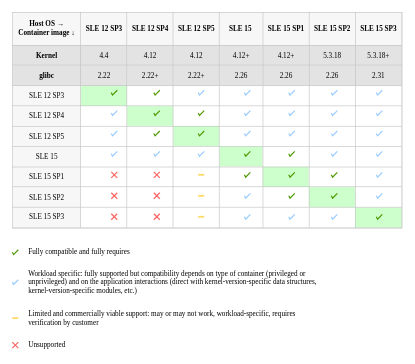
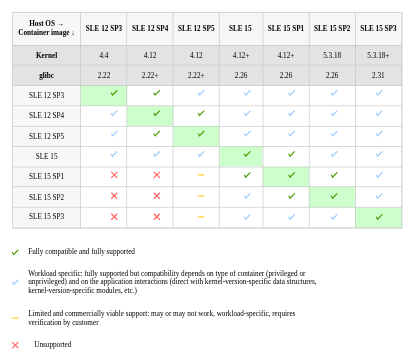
node "Fully compatible and fully requires": label "Fully compatible and fully requires" -> "Fully compatible and fully supported"
node "Unsupported": moved (54, 345) -> (60, 345)
